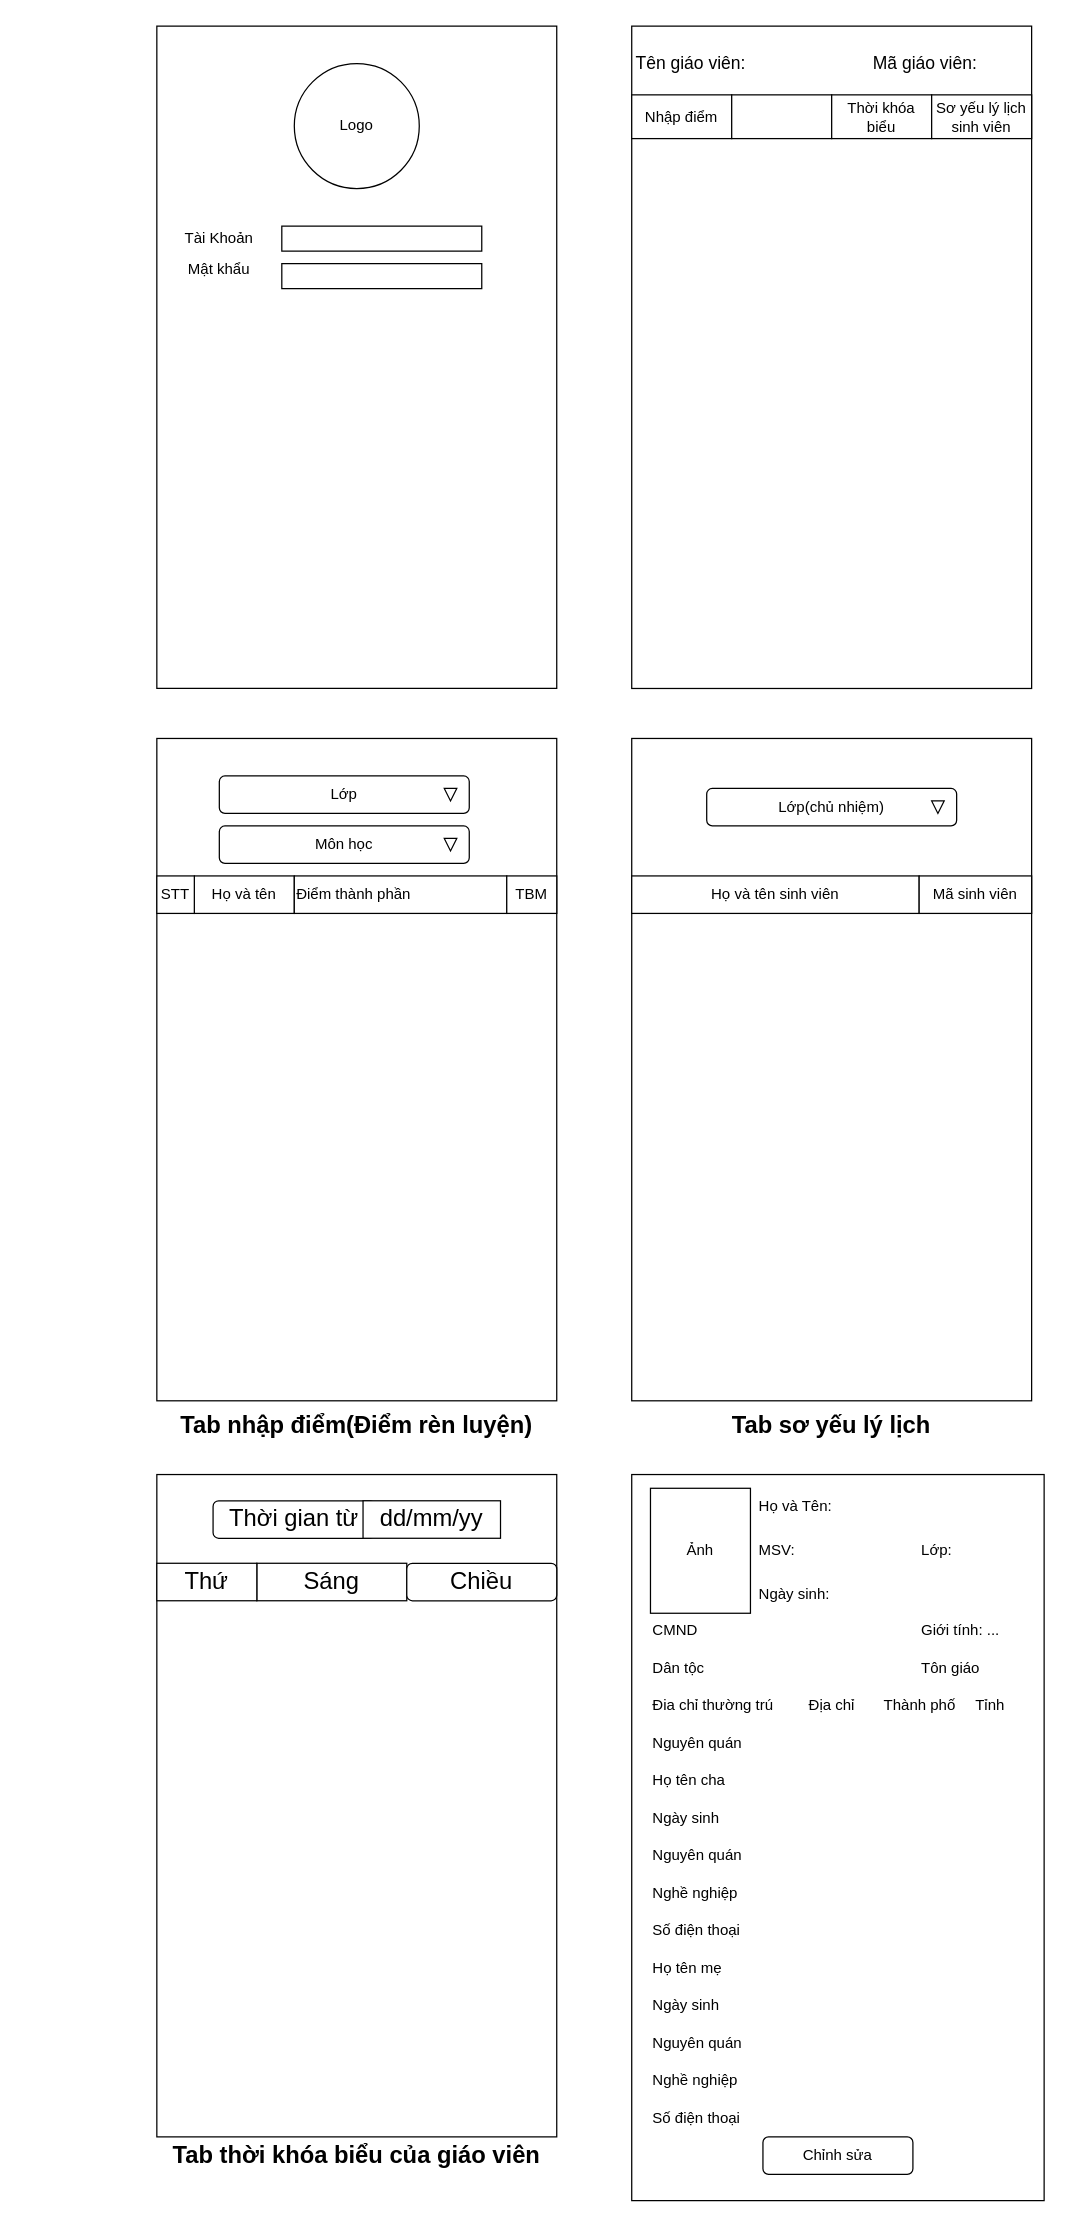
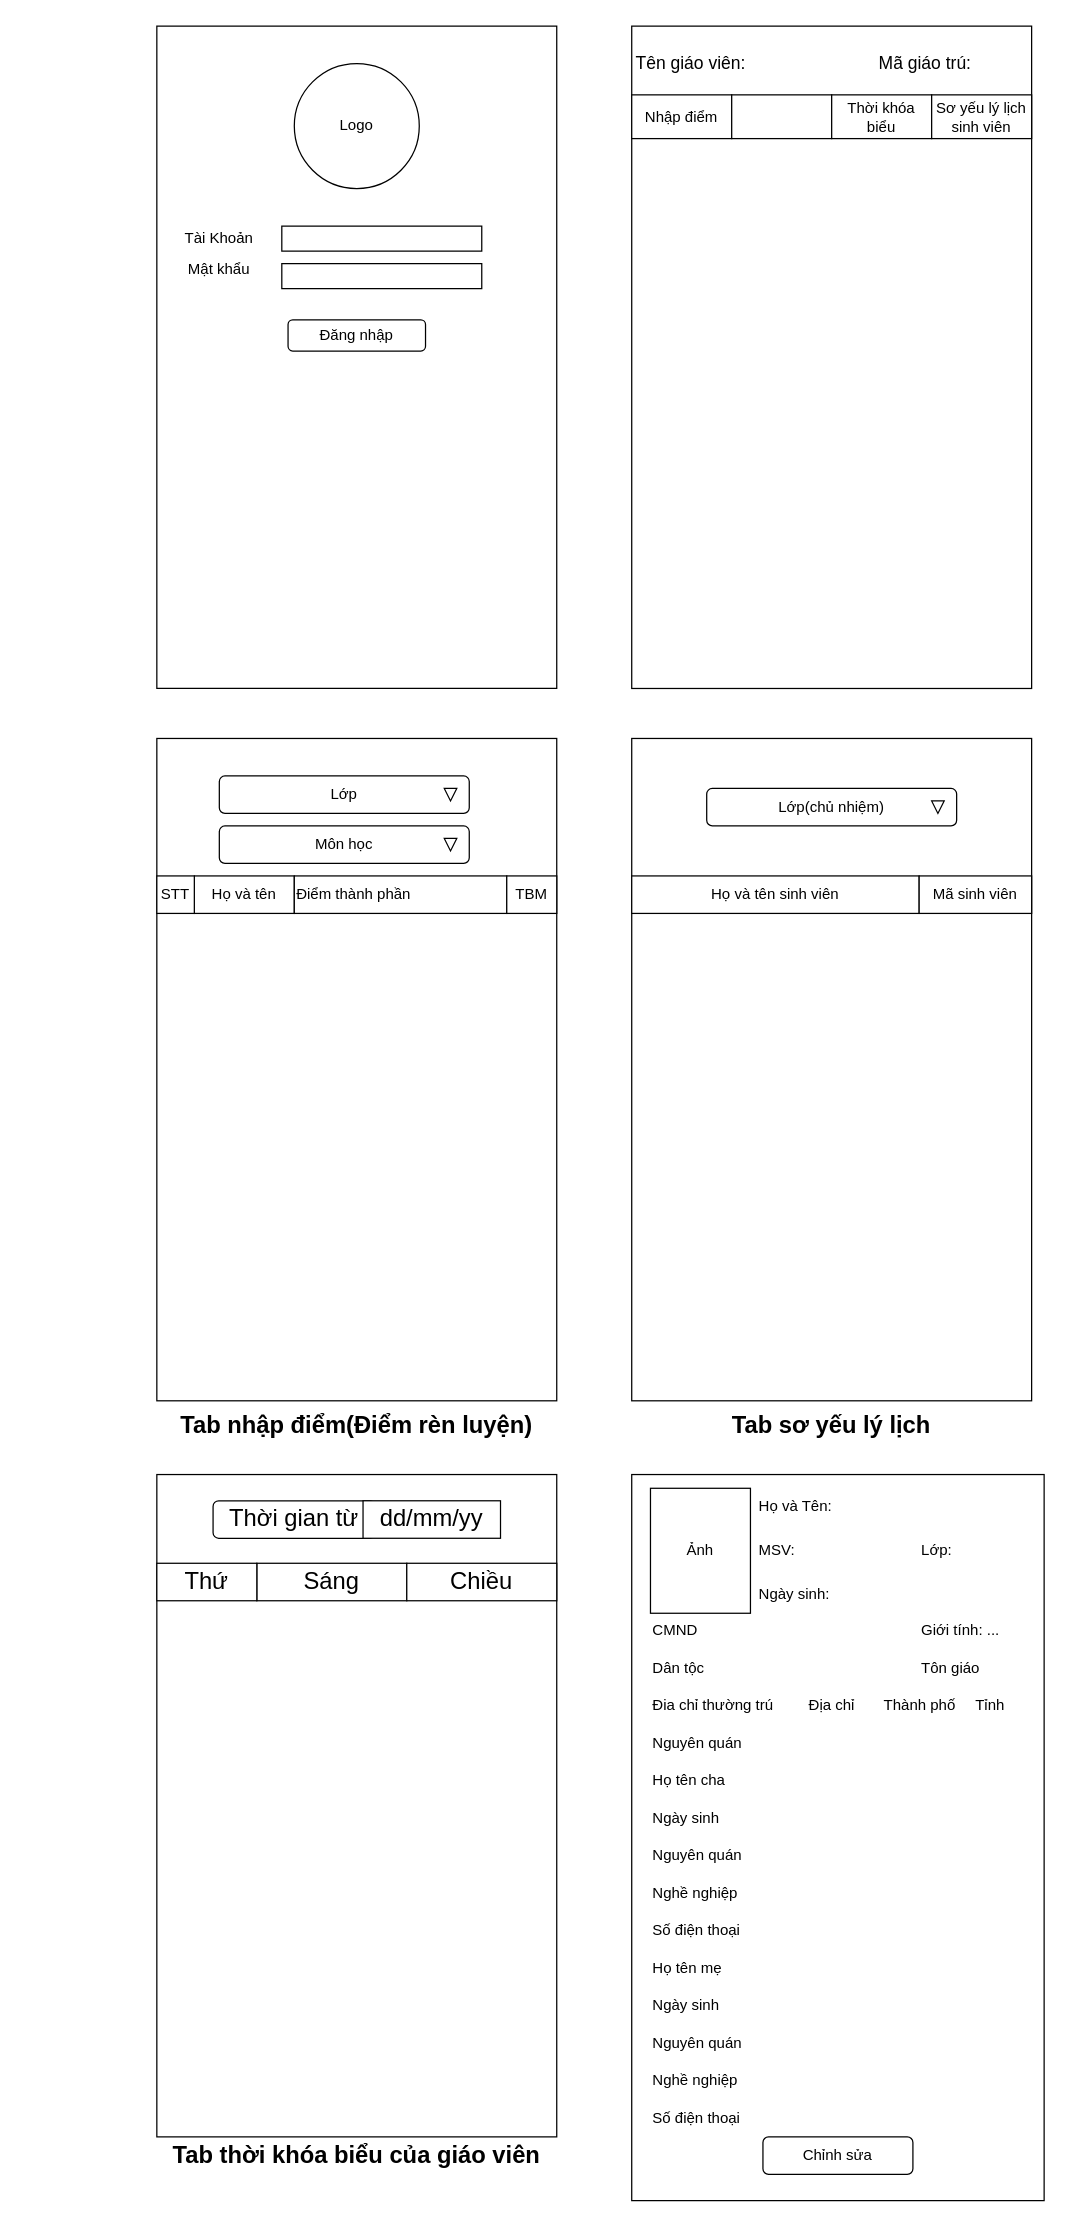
node "Mã giáo viên:": label "Mã giáo viên:" -> "Mã giáo trú:"
node "Đăng nhập": added
node "Chiều": shape rounded rectangle -> rectangle
